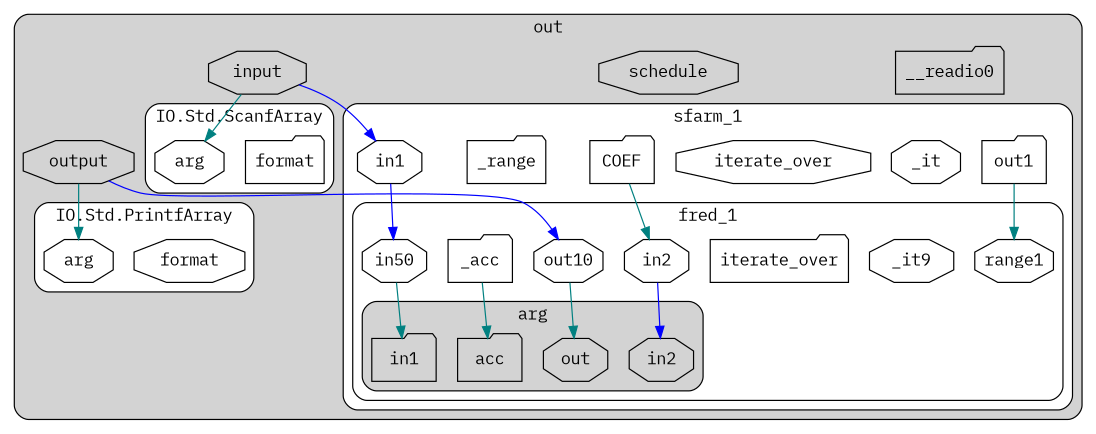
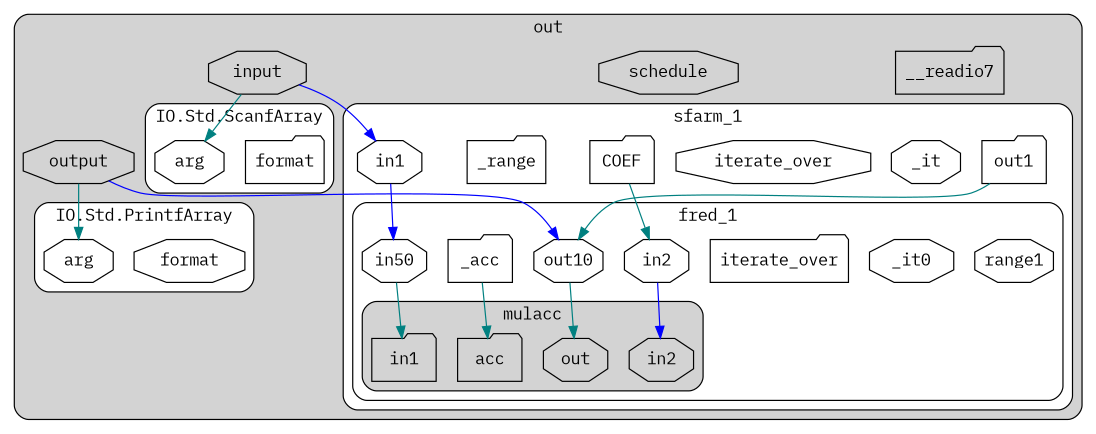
node "__readio0": label "__readio0" -> "__readio7"
edge "out1" -> "range1": now "out1" -> "out10"
node "_it9": label "_it9" -> "_it0"
cluster "arg": label "arg" -> "mulacc"
